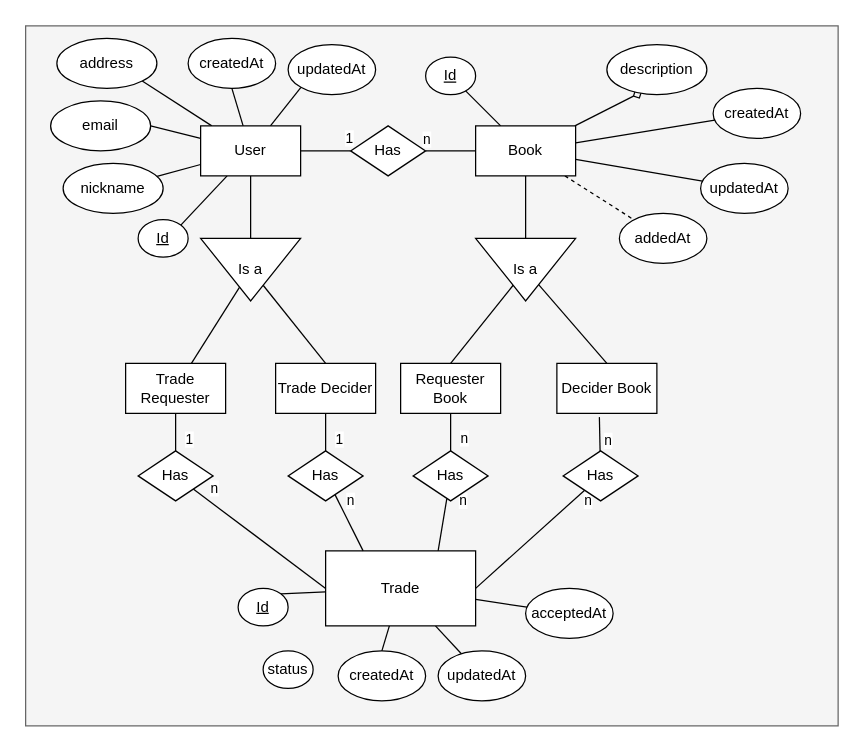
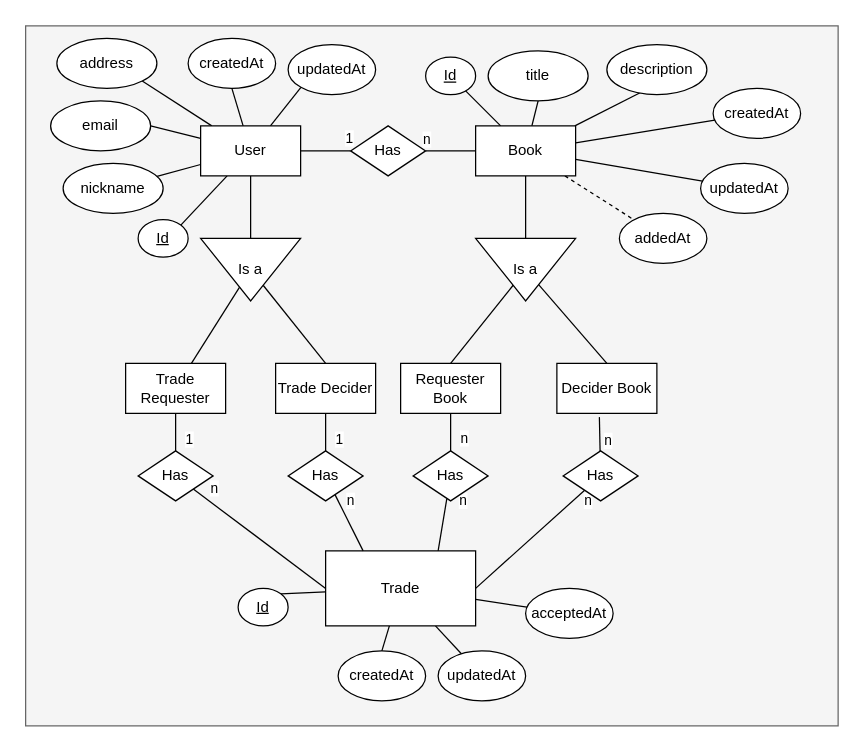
node "title": added
edge "Book" -> "description": arrowhead diamond -> none
edge "title" -- "Book": added
node "status": removed
